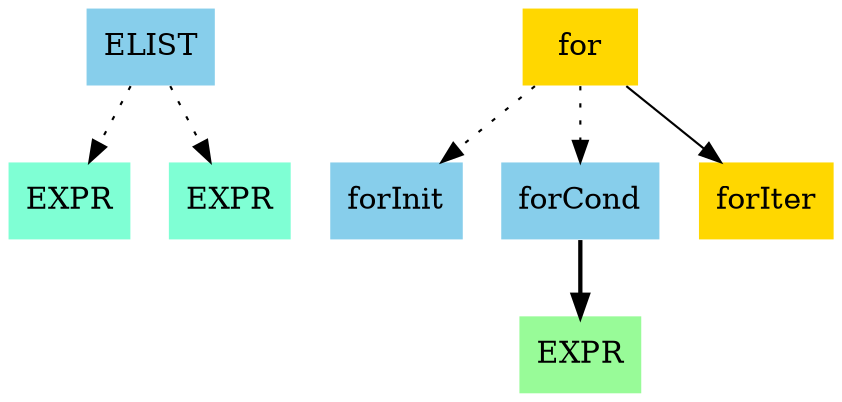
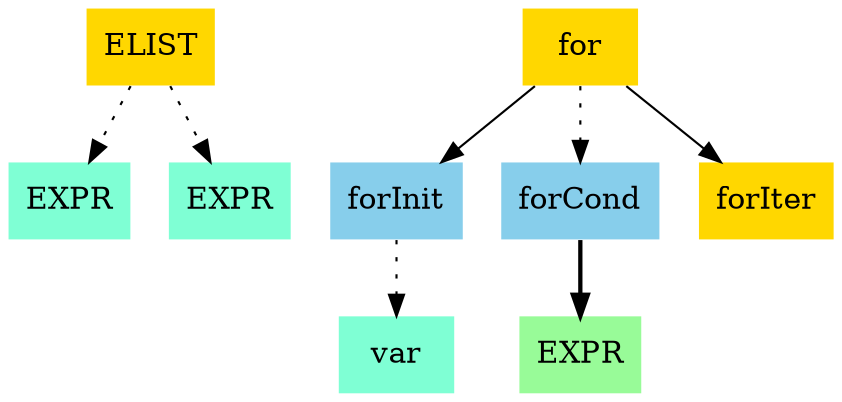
node "ELIST": fillcolor skyblue -> gold
edge "for" -> "forInit": style dotted -> solid
node "var": added
